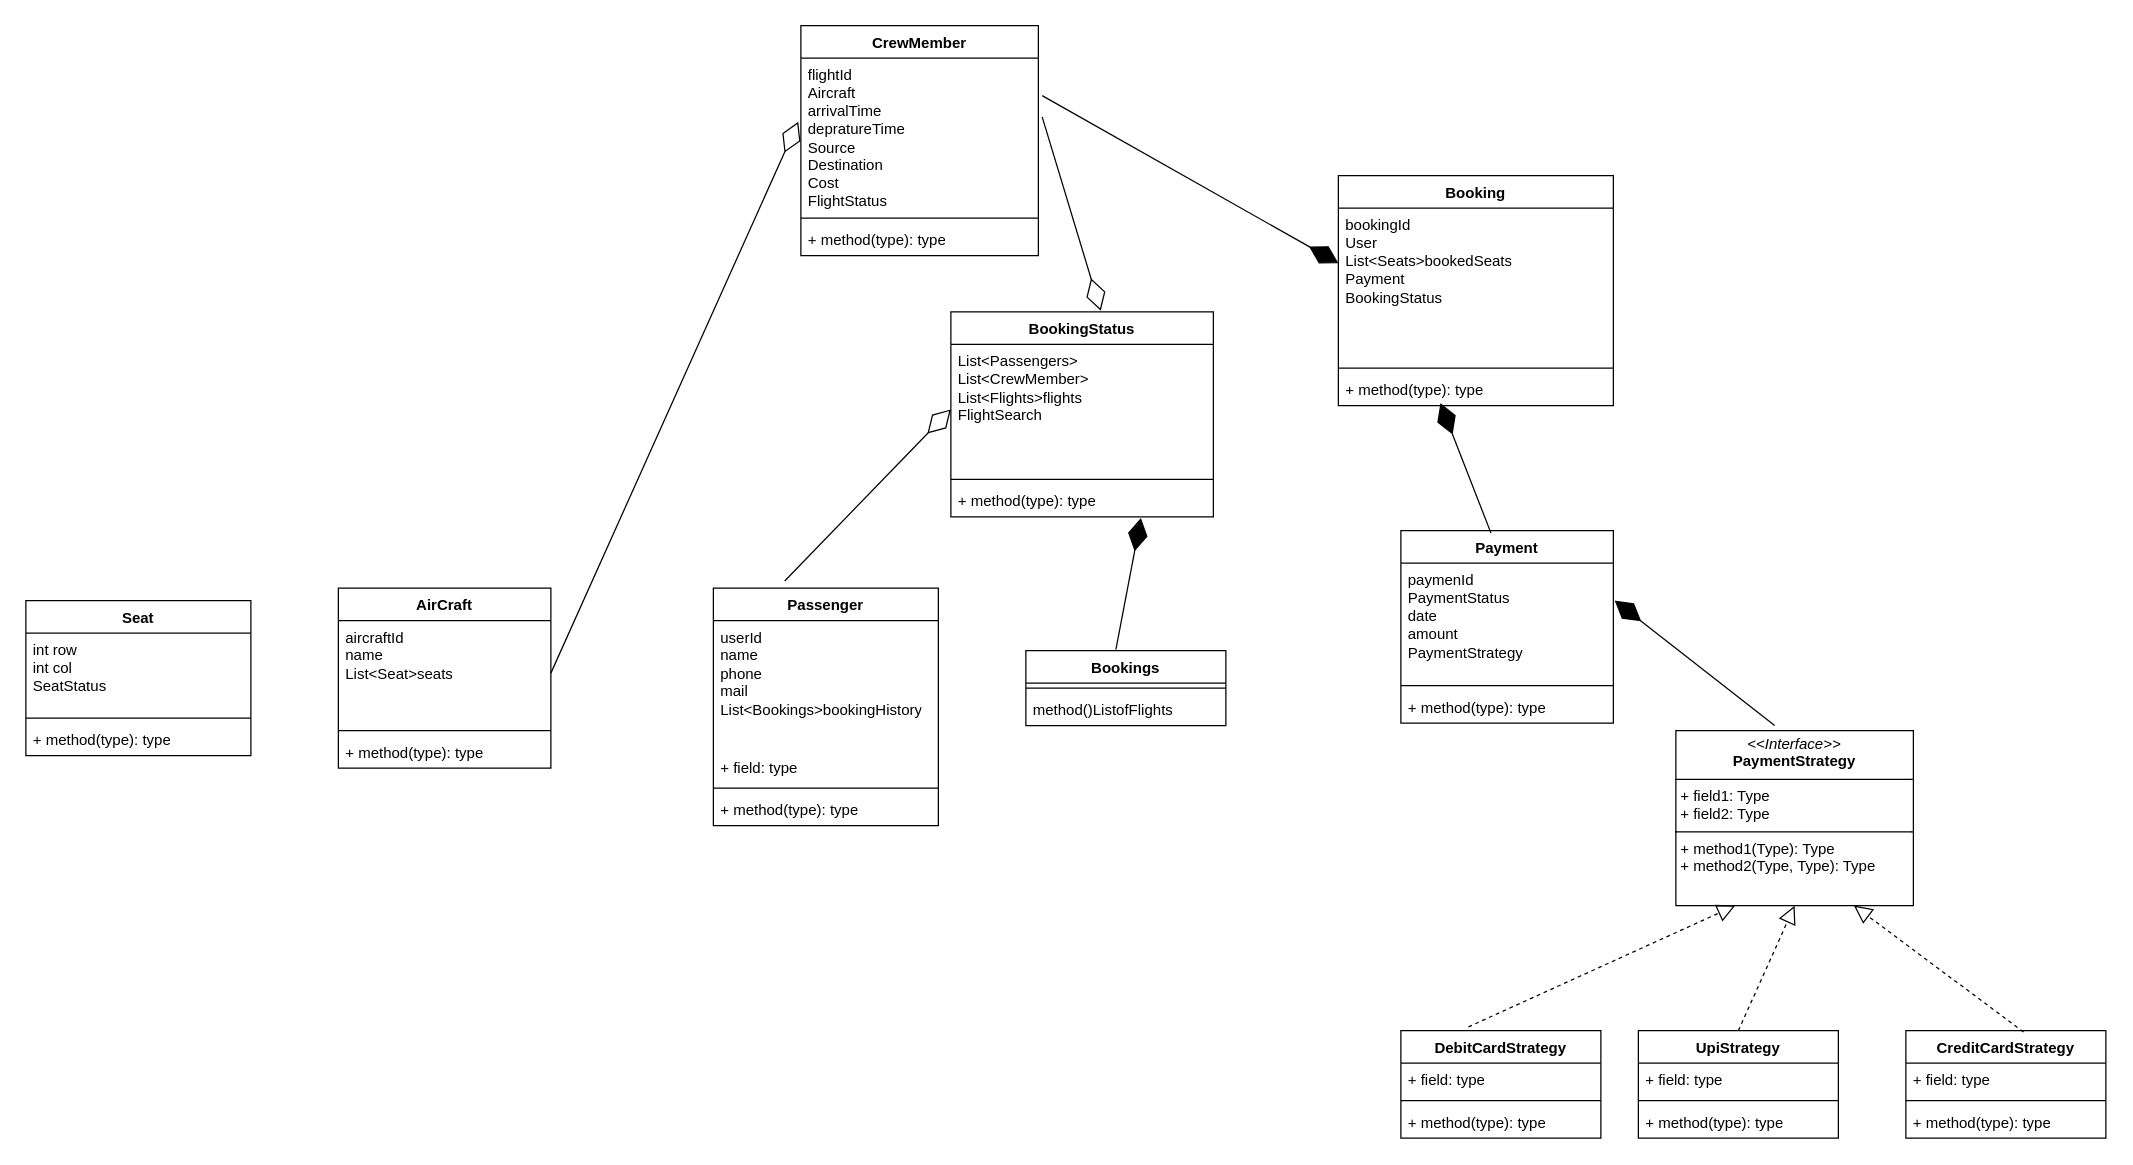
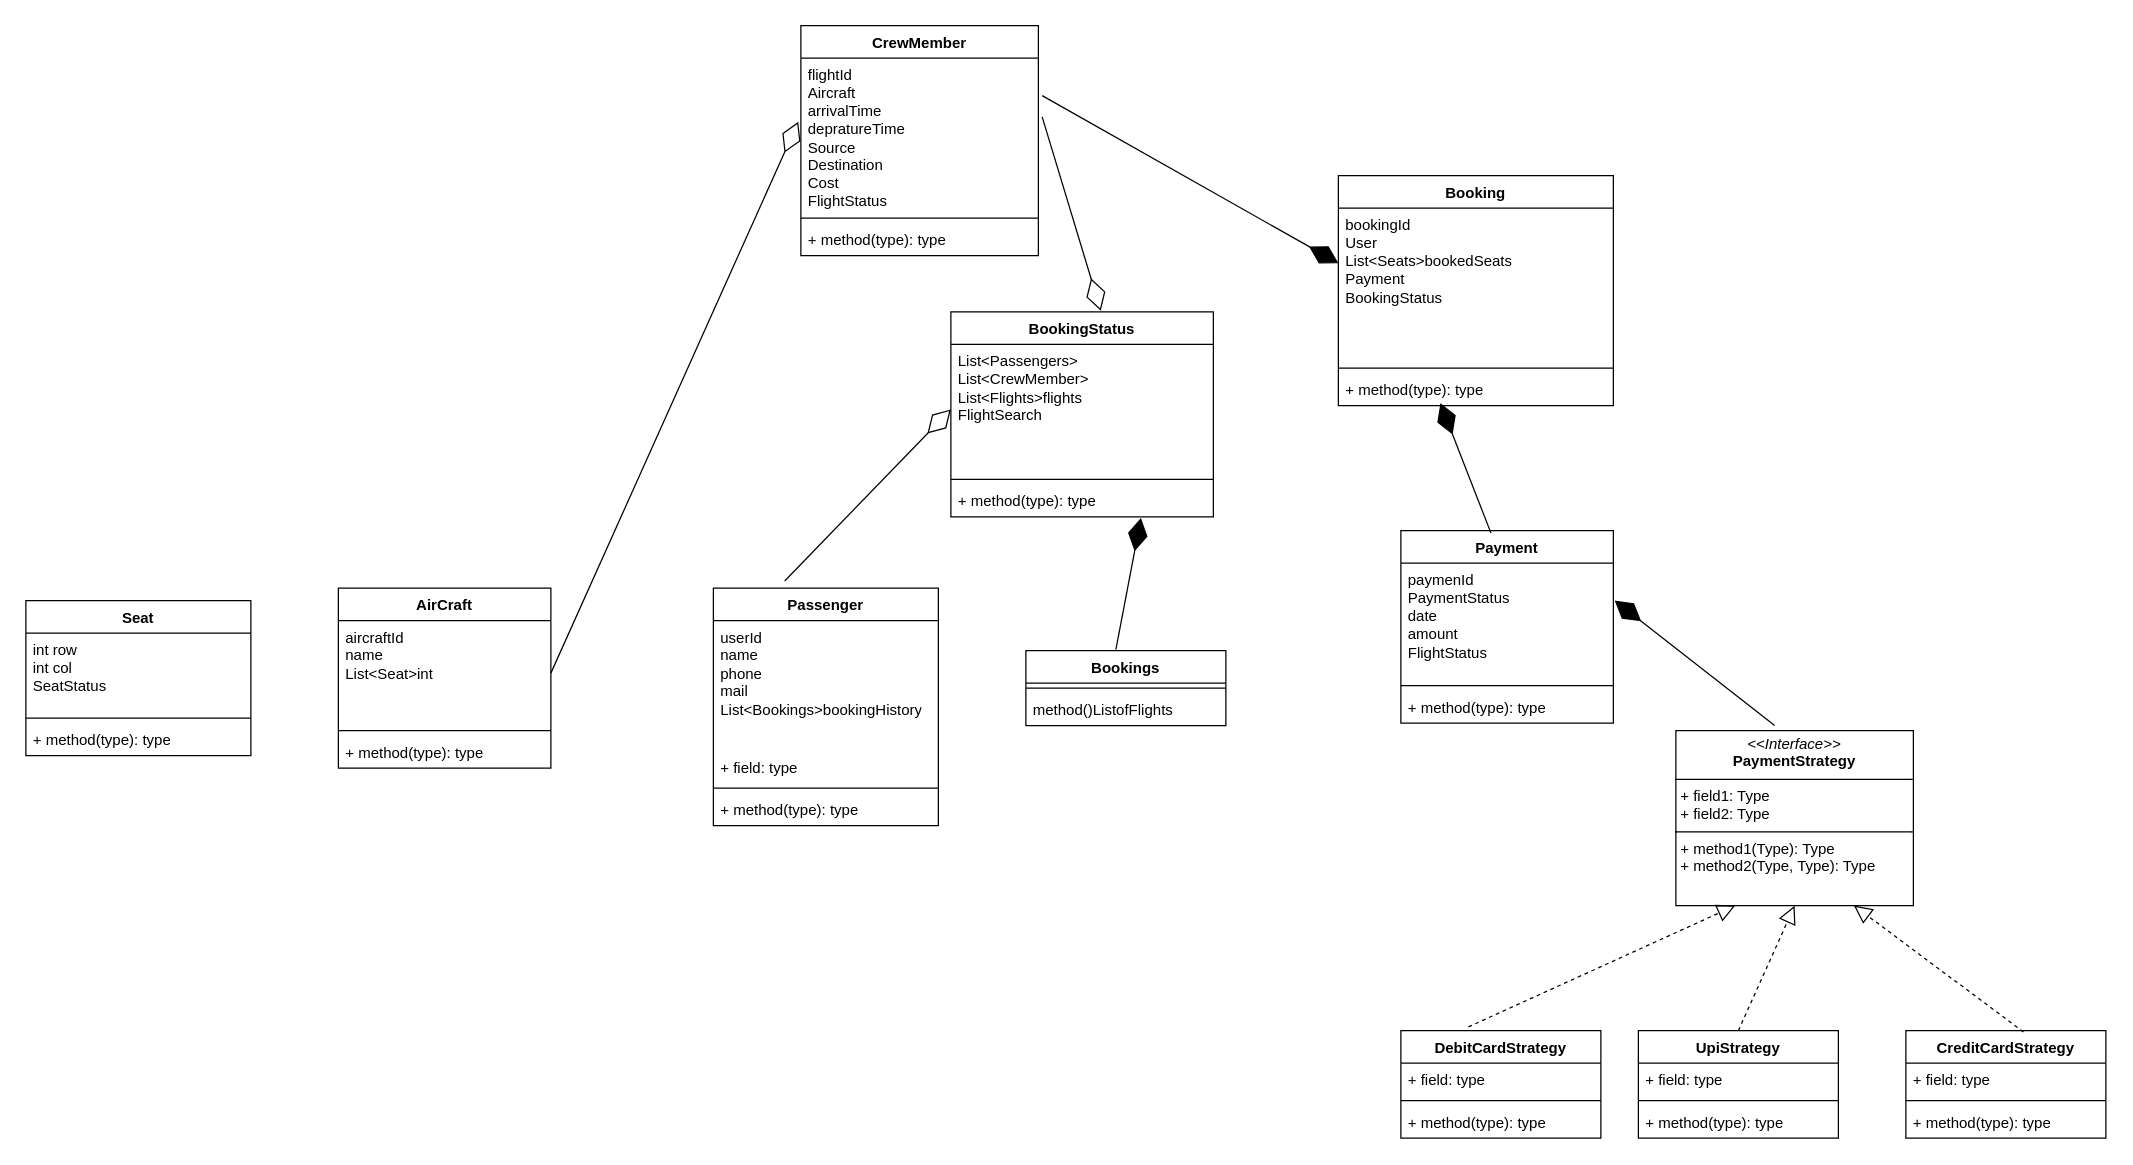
node "paymenId PaymentStatus date amount PaymentStrategy": label "paymenId PaymentStatus date amount PaymentStrategy" -> "paymenId PaymentStatus date amount FlightStatus"
node "aircraftId name List<Seat>seats": label "aircraftId name List<Seat>seats" -> "aircraftId name List<Seat>int"
